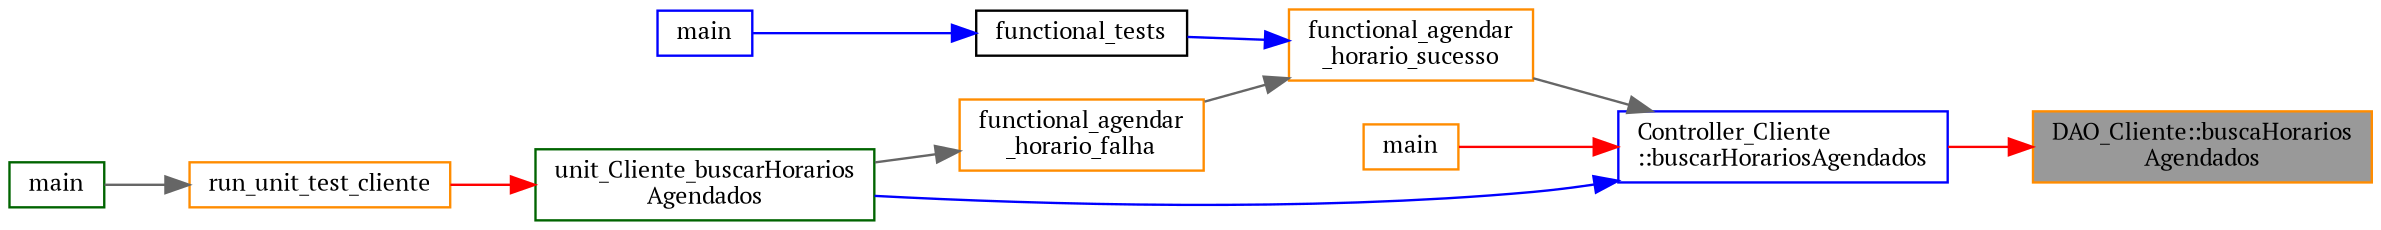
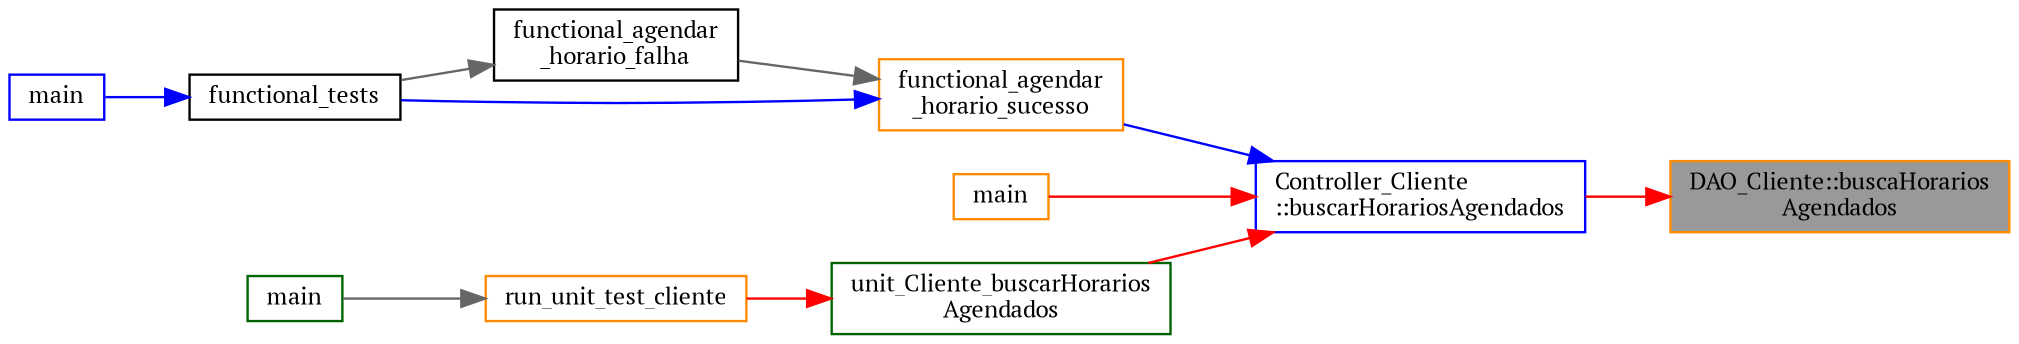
edge "functional_agendar _horario_sucesso" -> "Controller_Cliente ::buscarHorariosAgendados": color gray40 -> blue
node "functional_agendar _horario_falha": color darkorange -> black
edge "unit_Cliente_buscarHorarios Agendados" -> "functional_agendar _horario_falha": now "functional_tests" -> "functional_agendar _horario_falha"
edge "unit_Cliente_buscarHorarios Agendados" -> "Controller_Cliente ::buscarHorariosAgendados": color blue -> red
